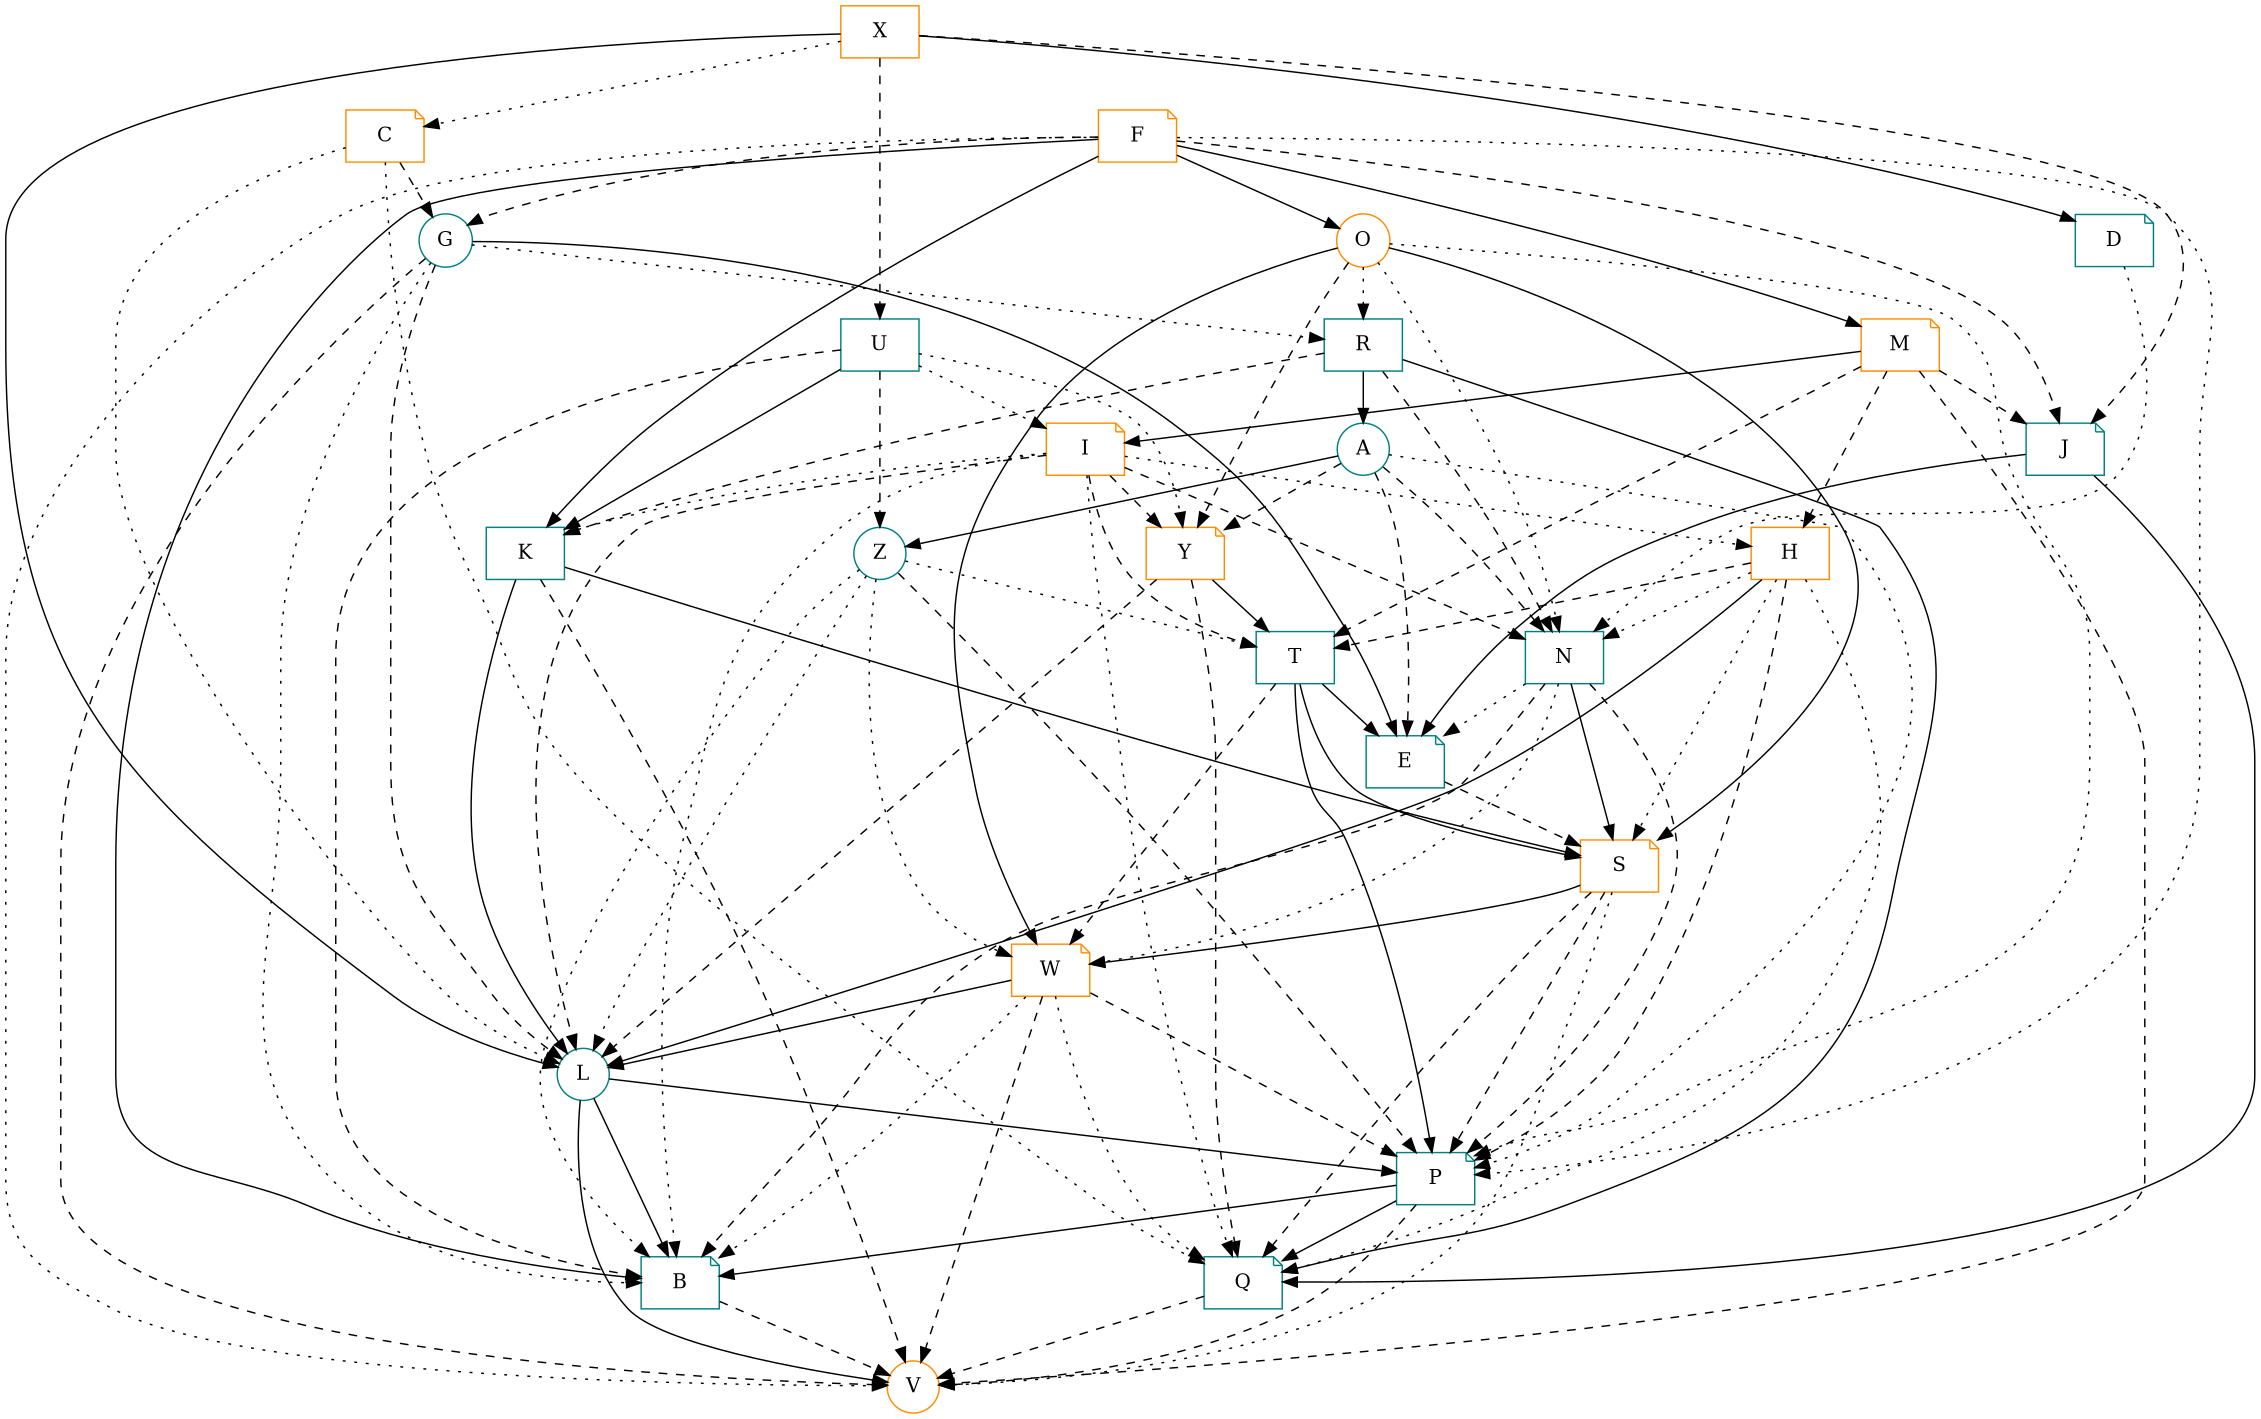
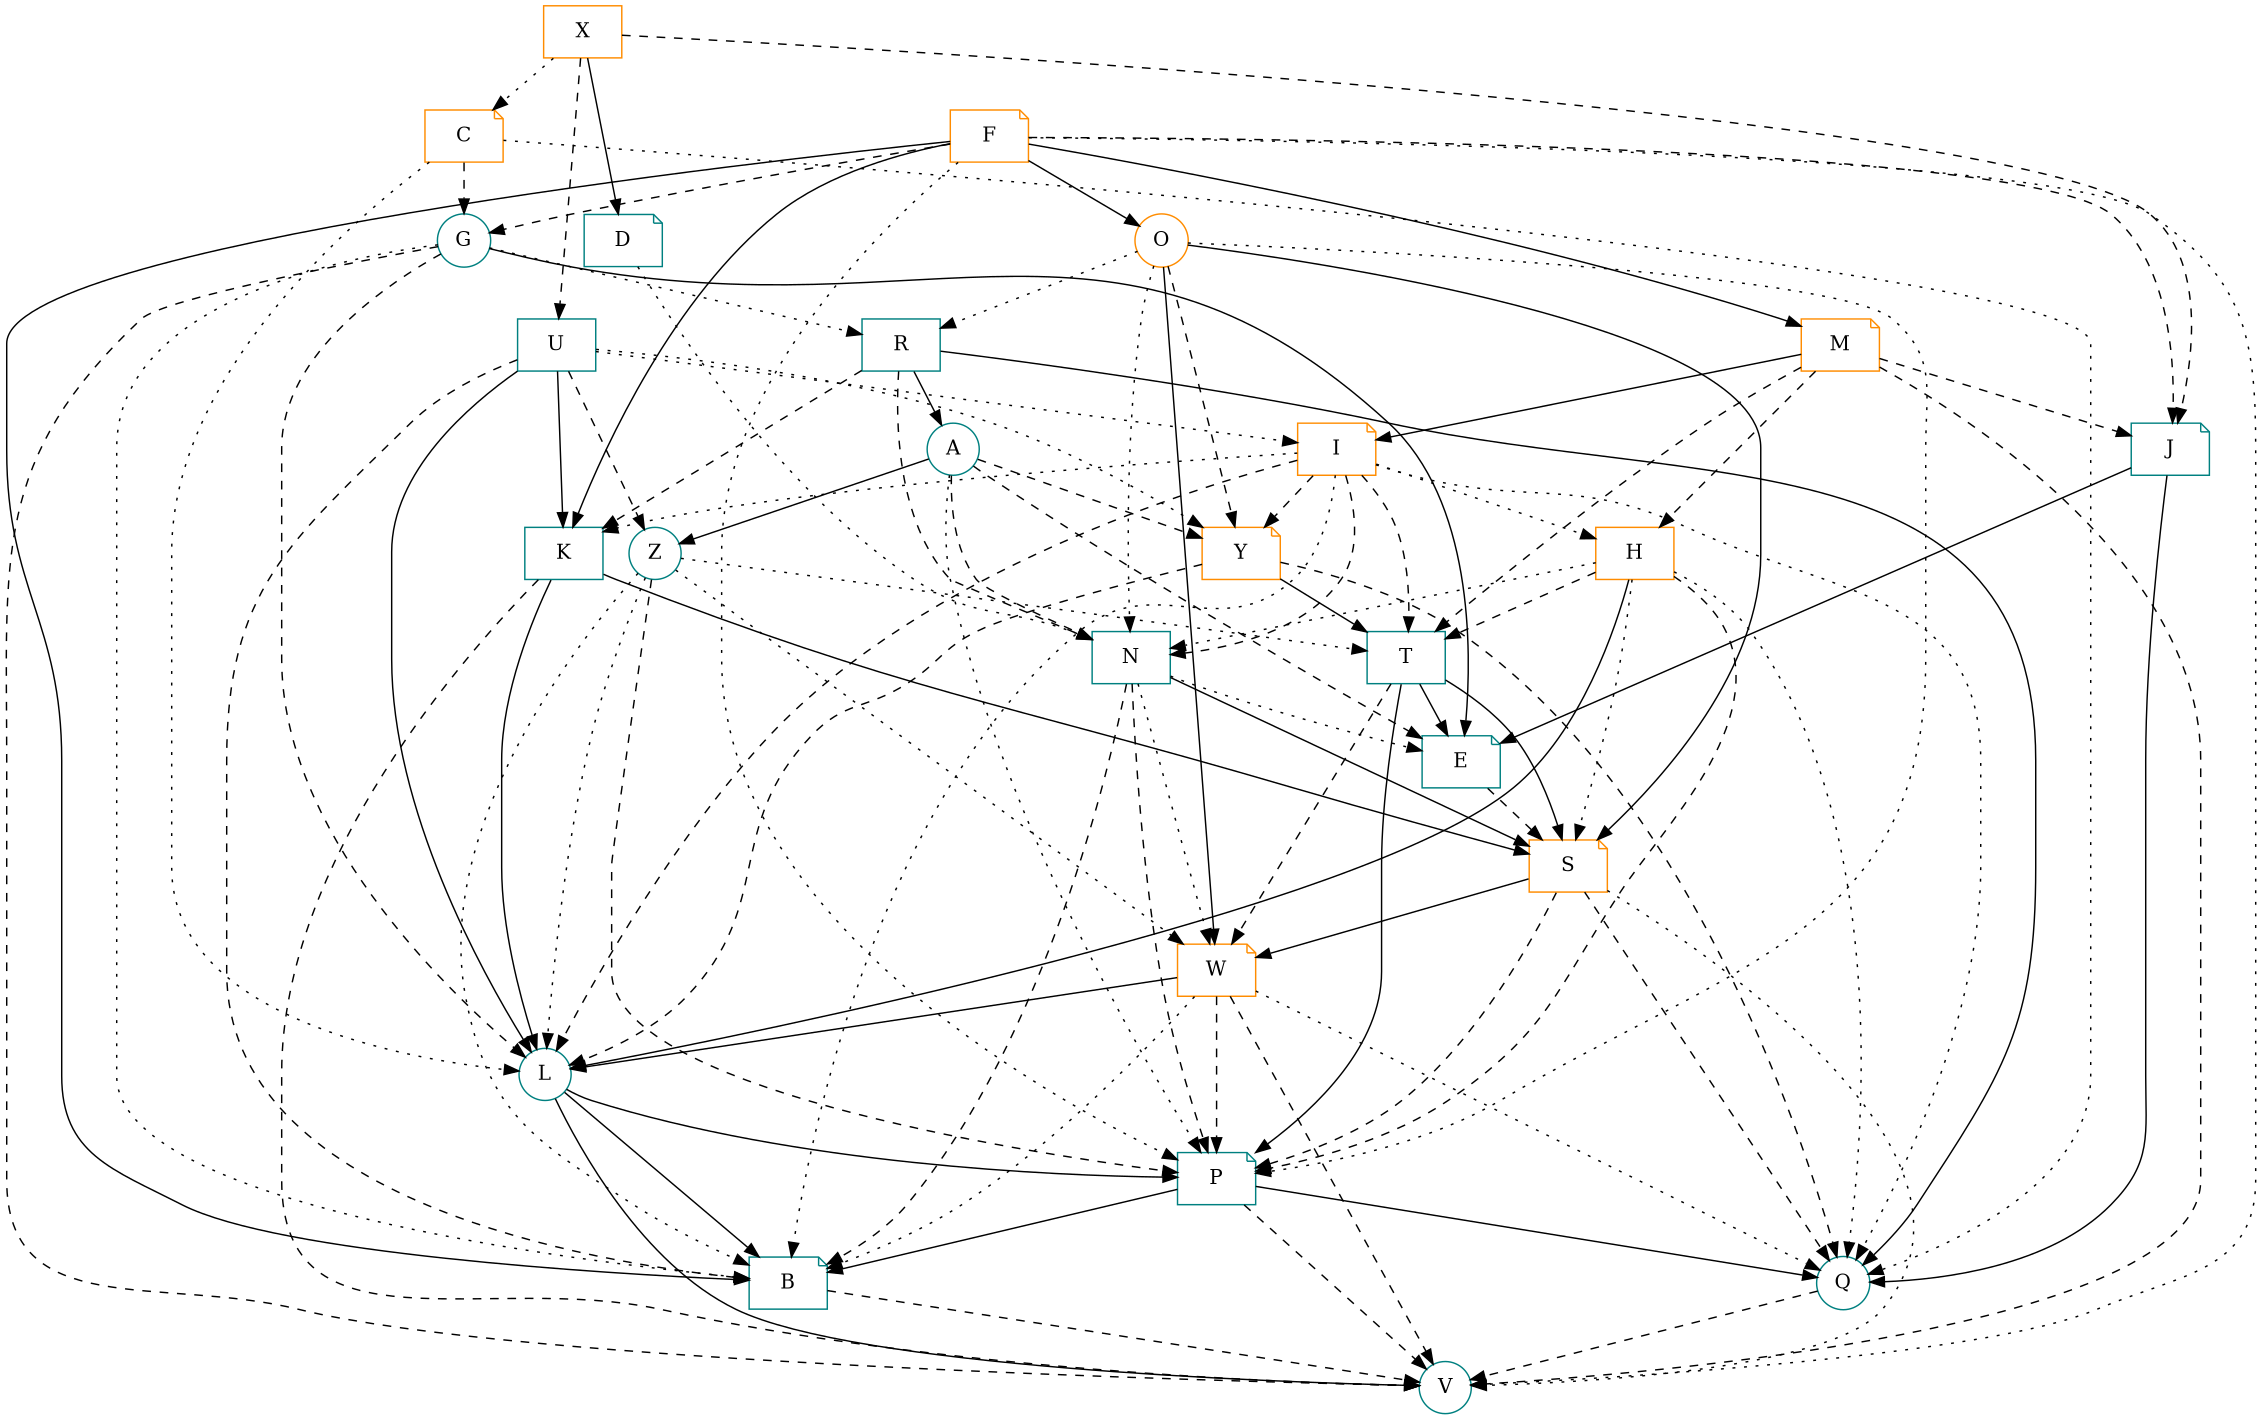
edge "X" -> "L": now "U" -> "L"
node "Q": shape note -> circle
node "V": color darkorange -> teal
